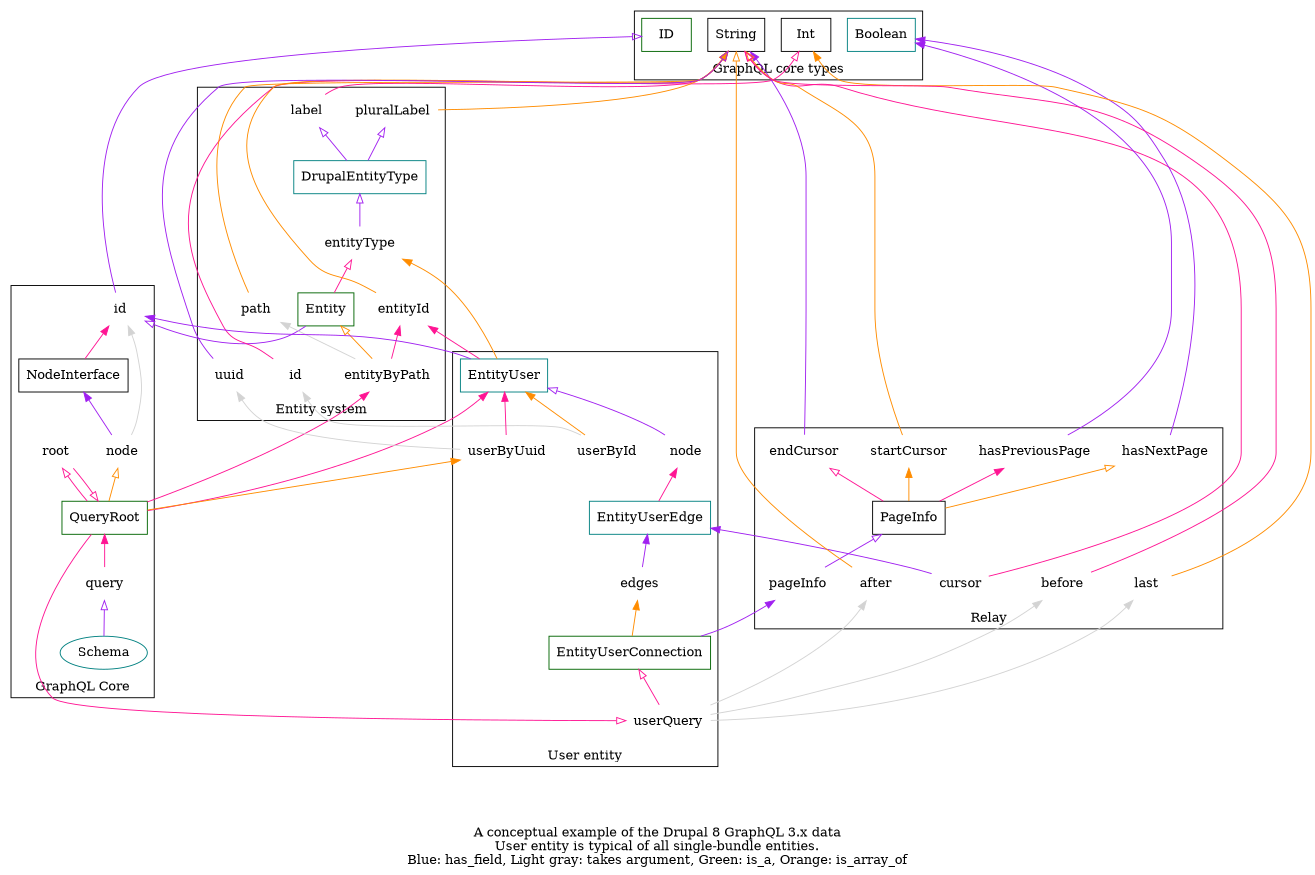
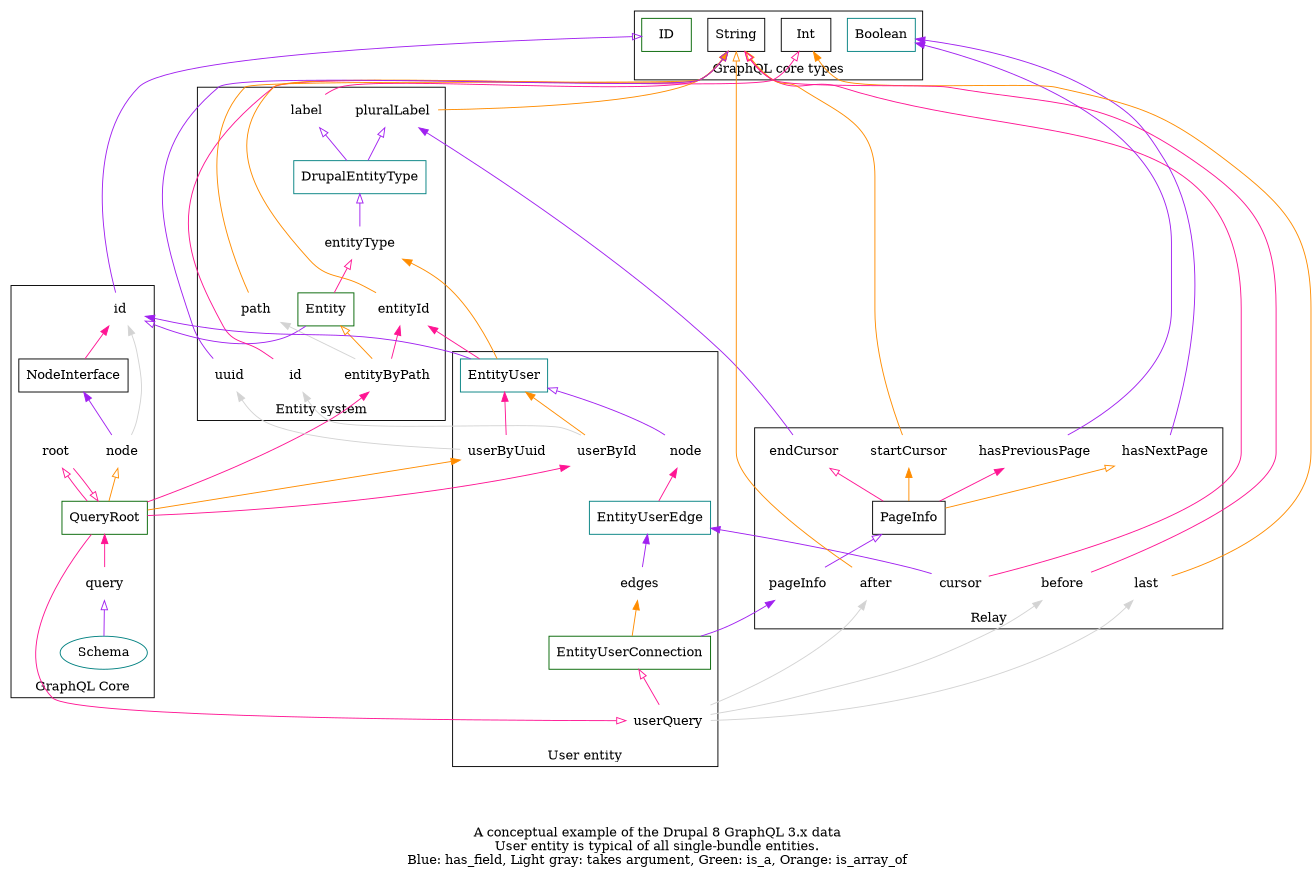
edge "endCursor" -> "String": now "endCursor" -> "pluralLabel"
edge "QueryRoot" -> "EntityUser": now "QueryRoot" -> "userById"
